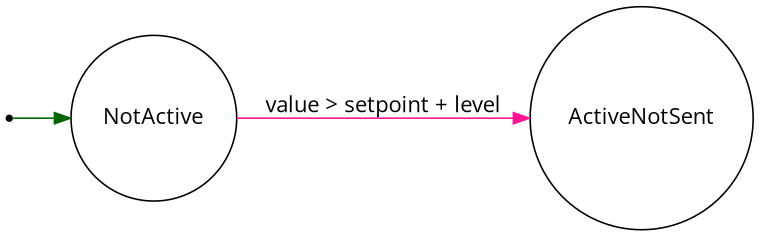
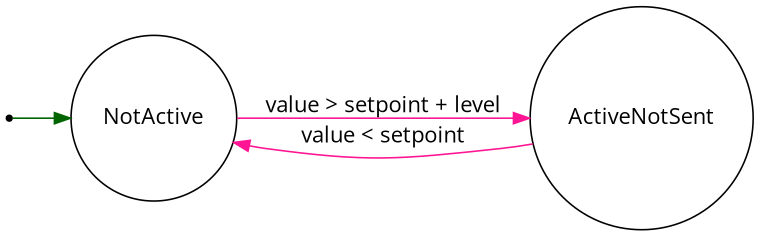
edge "ActiveNotSent" -> "NotActive": added, label "value < setpoint"
